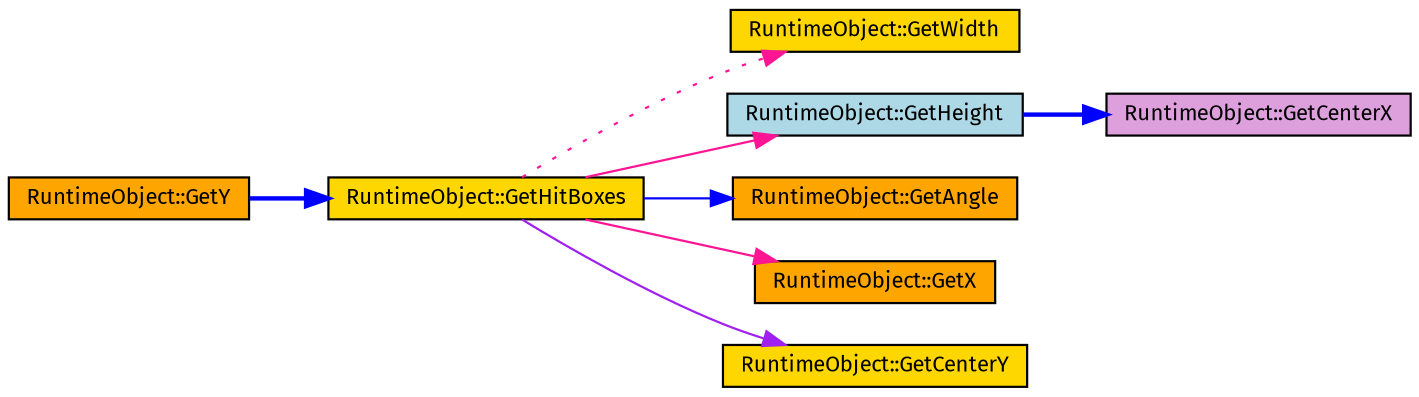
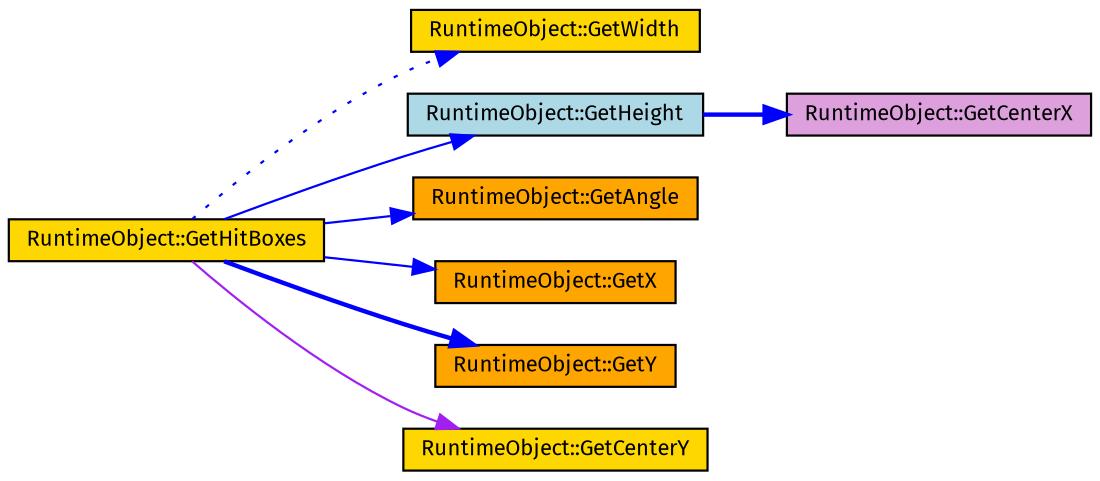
edge "RuntimeObject::GetHitBoxes" -> "RuntimeObject::GetWidth": color deeppink -> blue
edge "RuntimeObject::GetHitBoxes" -> "RuntimeObject::GetHeight": color deeppink -> blue
edge "RuntimeObject::GetY" -> "RuntimeObject::GetHitBoxes": reversed
edge "RuntimeObject::GetHitBoxes" -> "RuntimeObject::GetX": color deeppink -> blue
